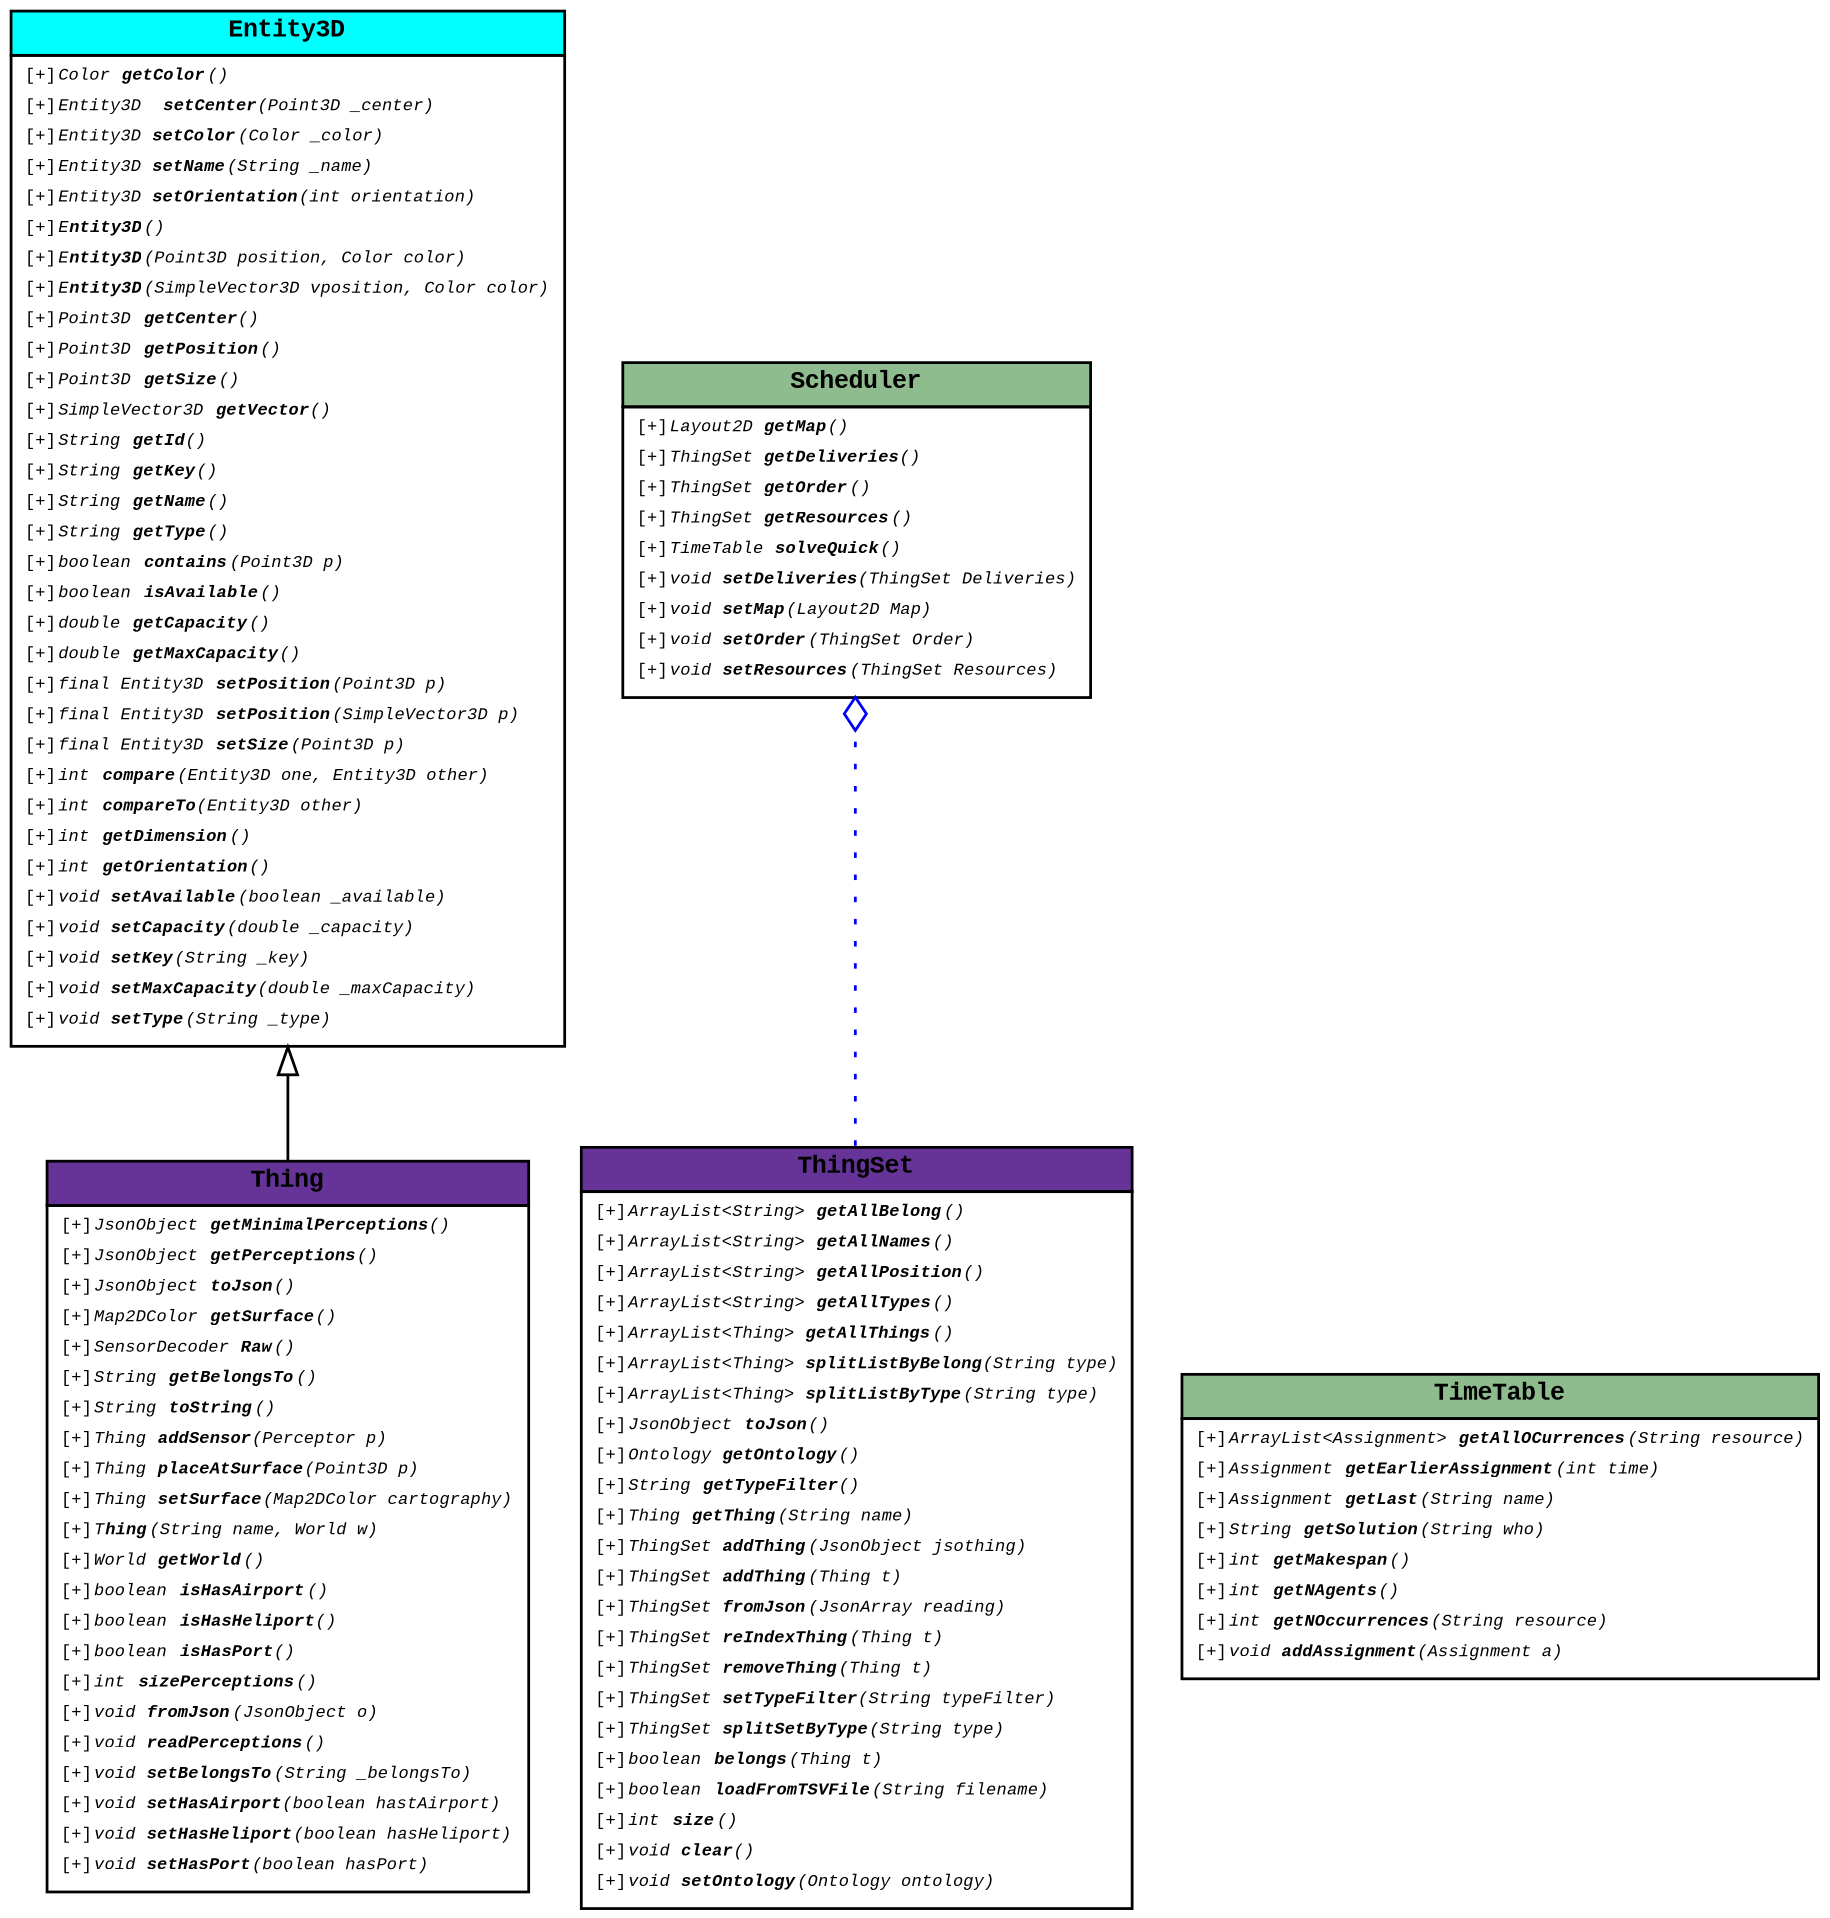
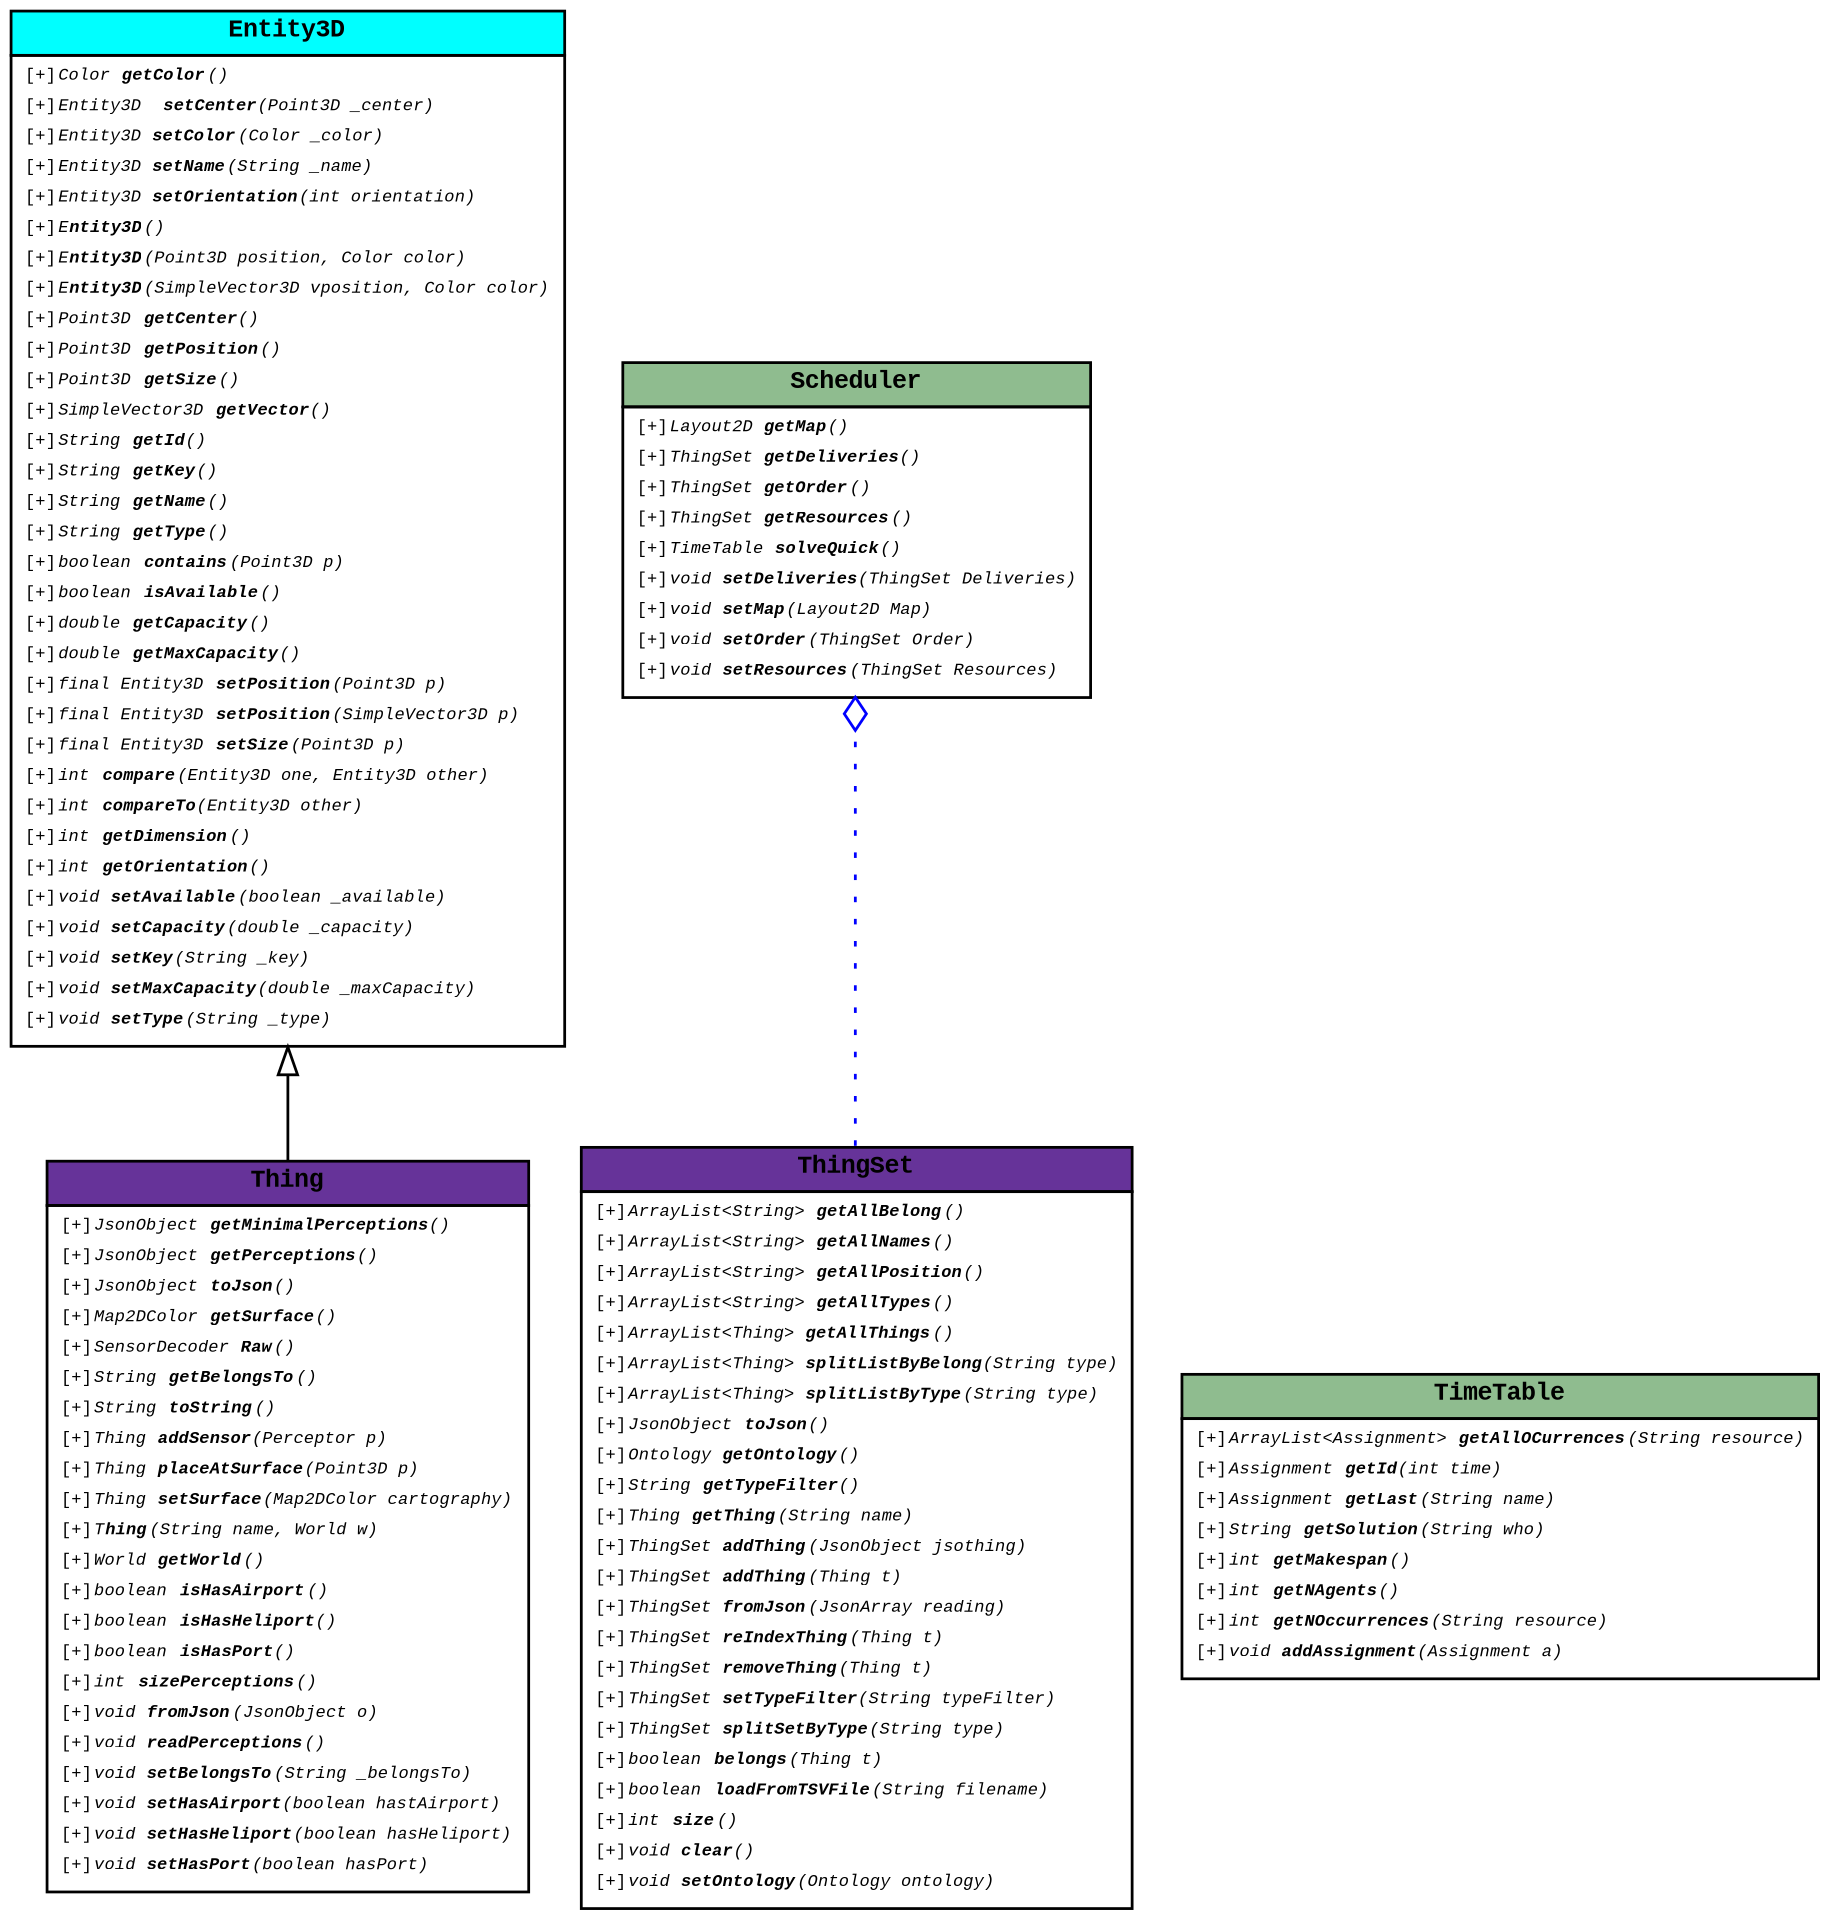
node "TimeTable": text "getEarlierAssignment" -> "getId"
